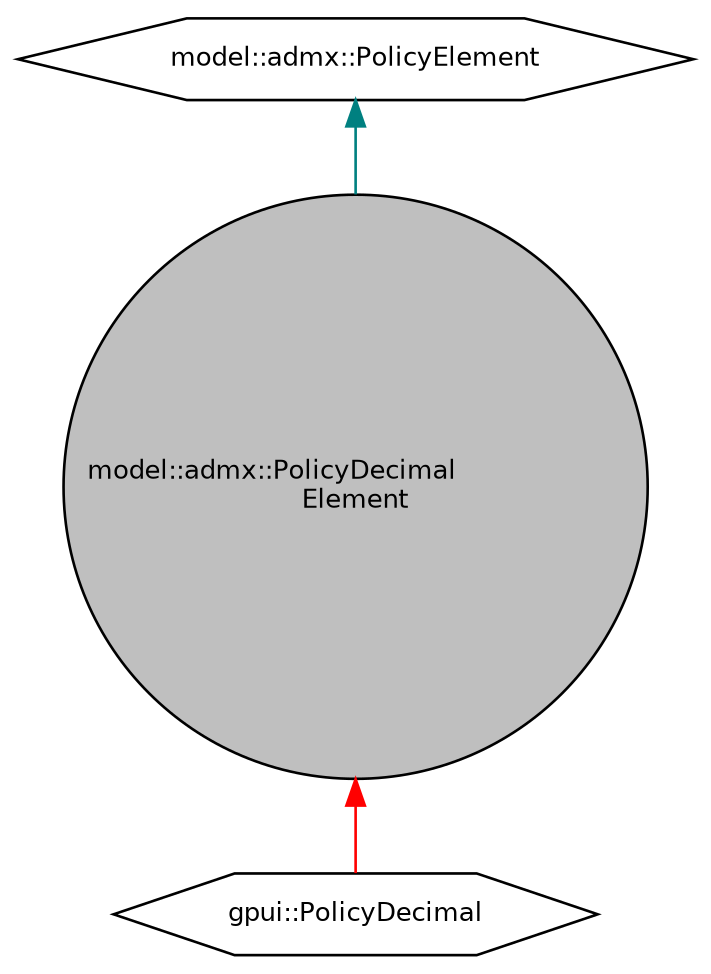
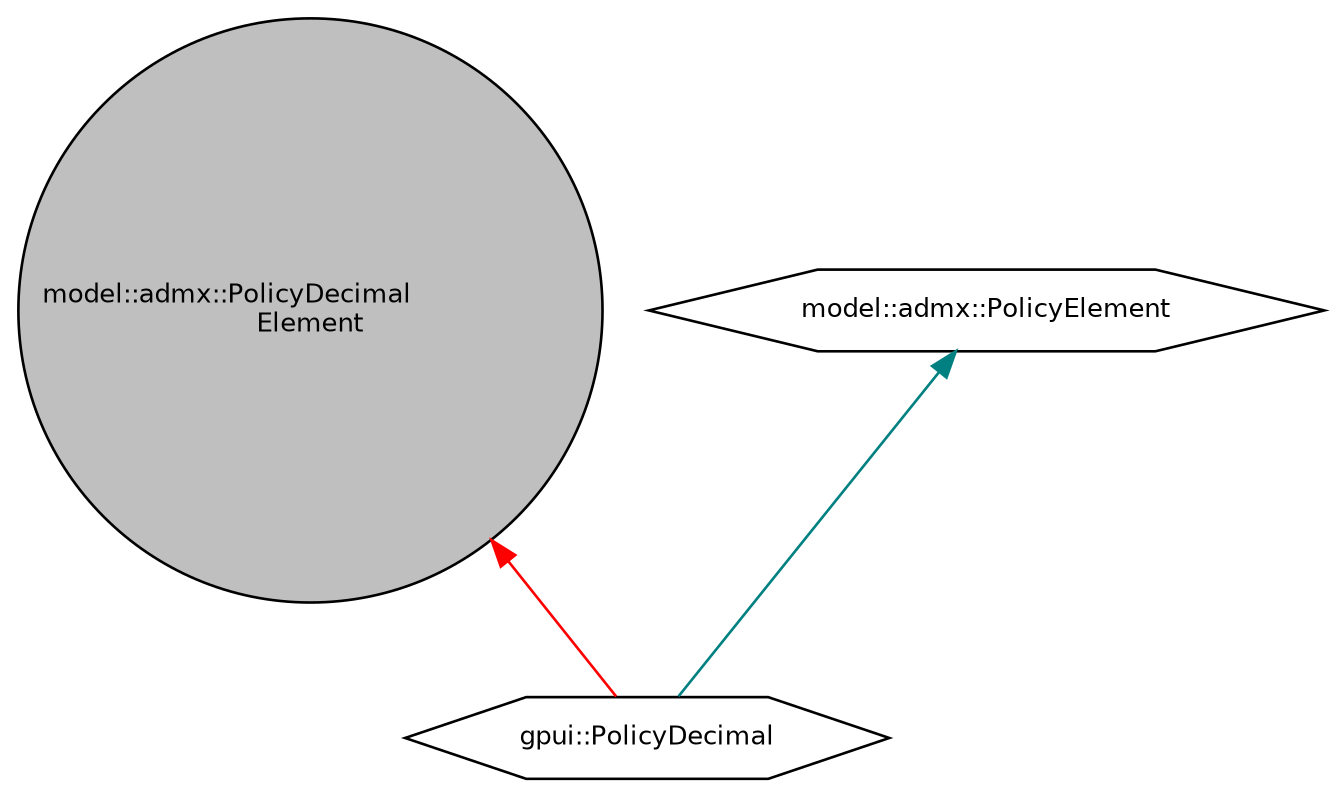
edge "model::admx::PolicyDecimal Element" -> "model::admx::PolicyElement": now "gpui::PolicyDecimal" -> "model::admx::PolicyElement"
